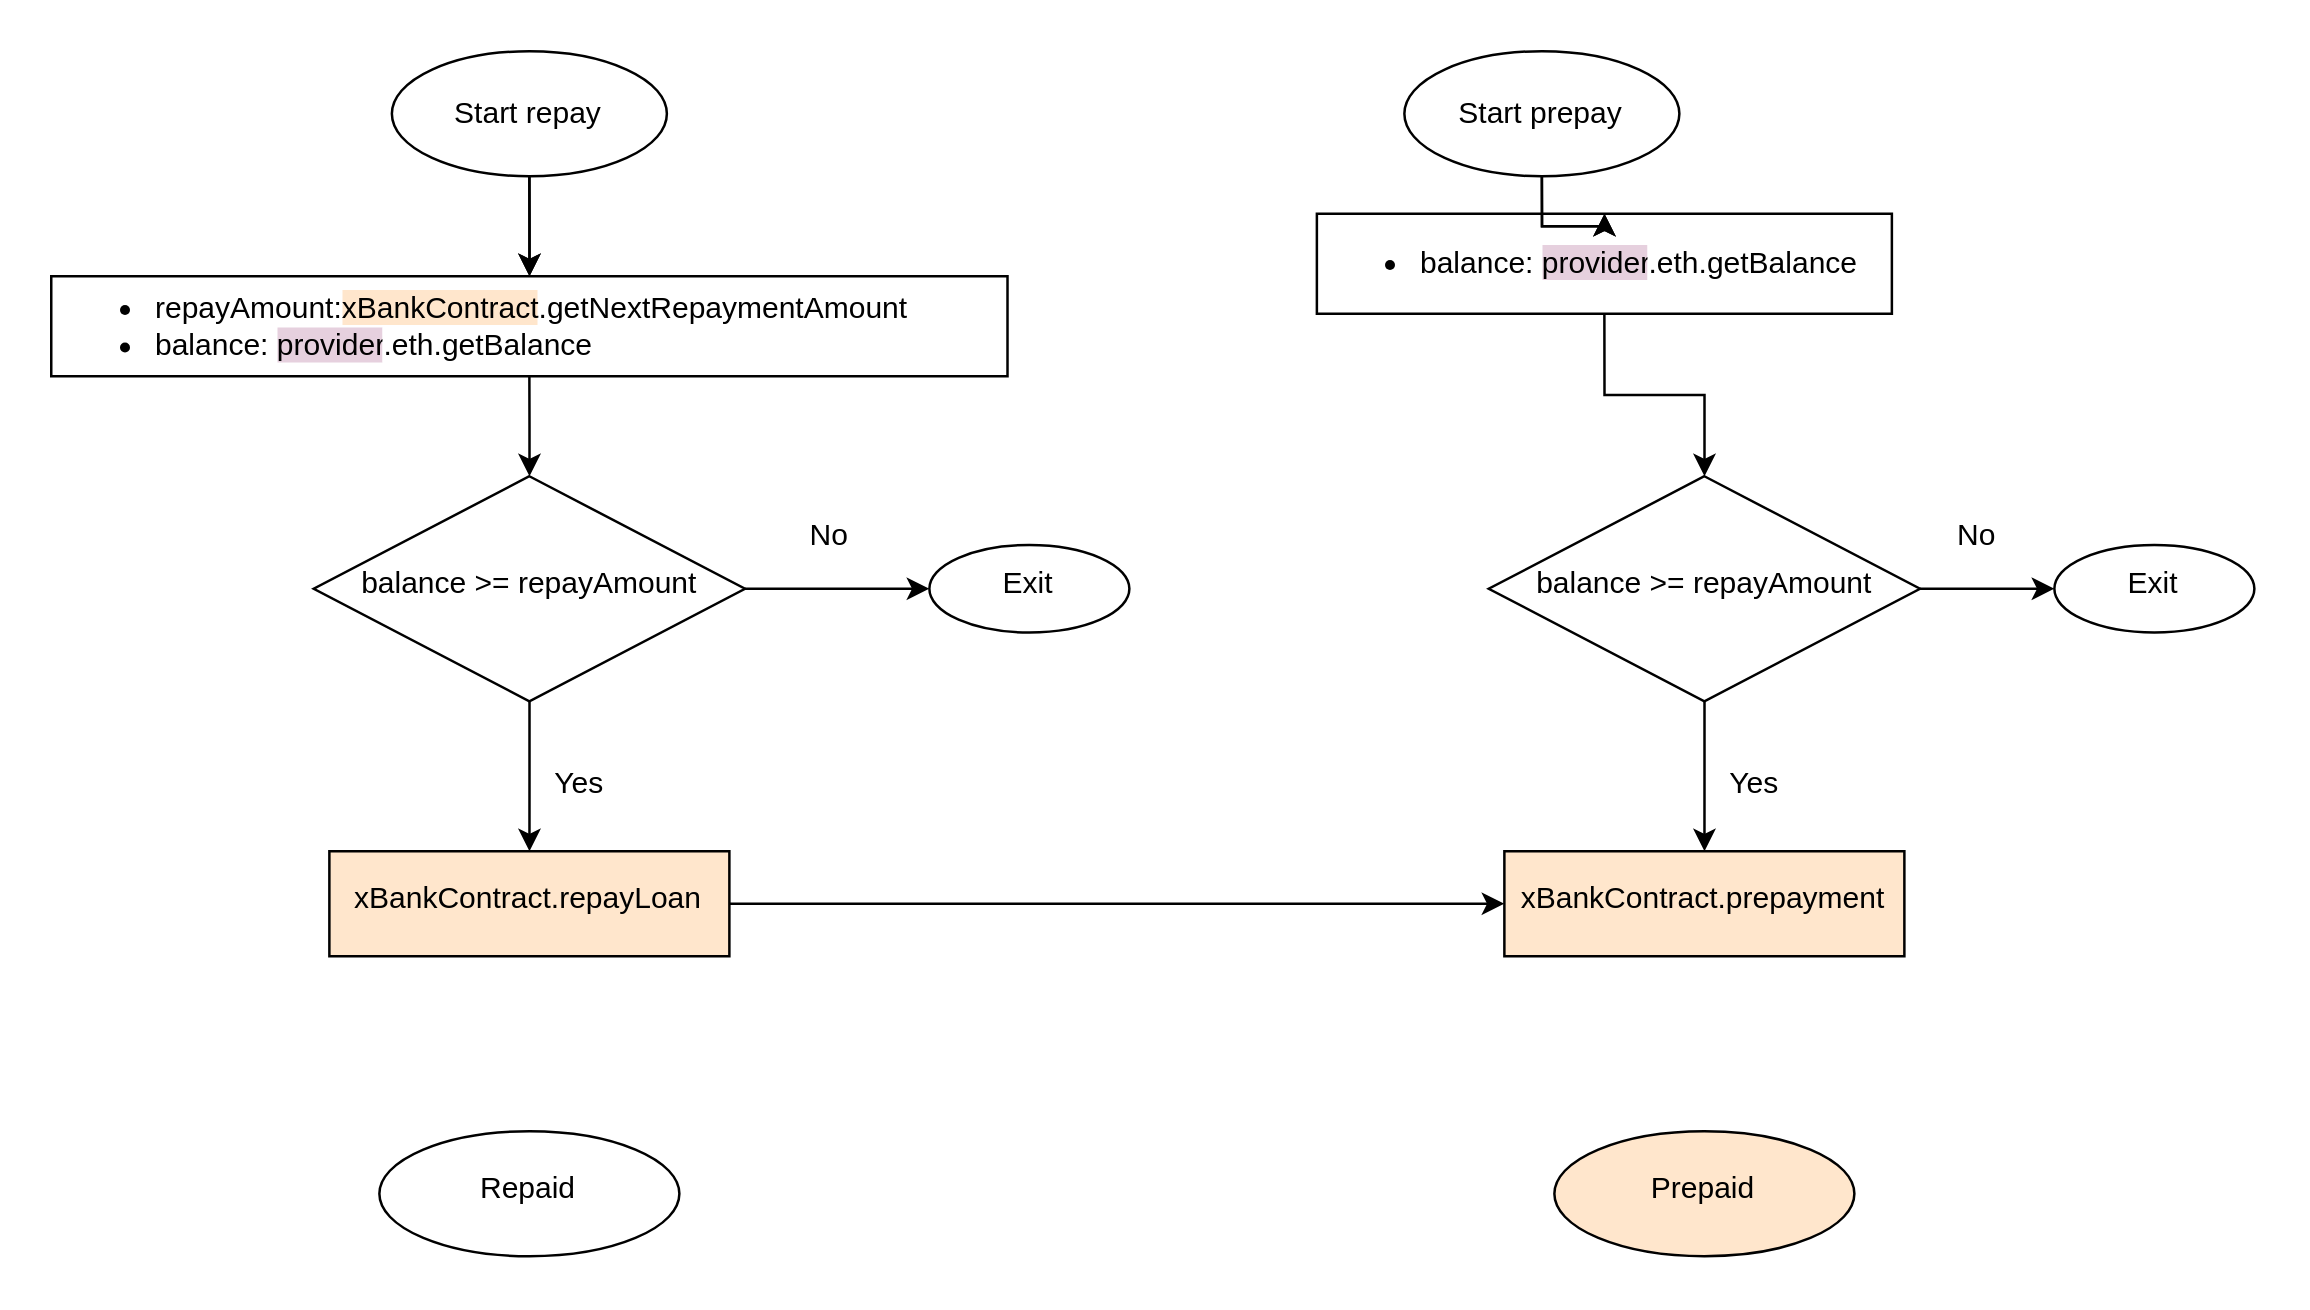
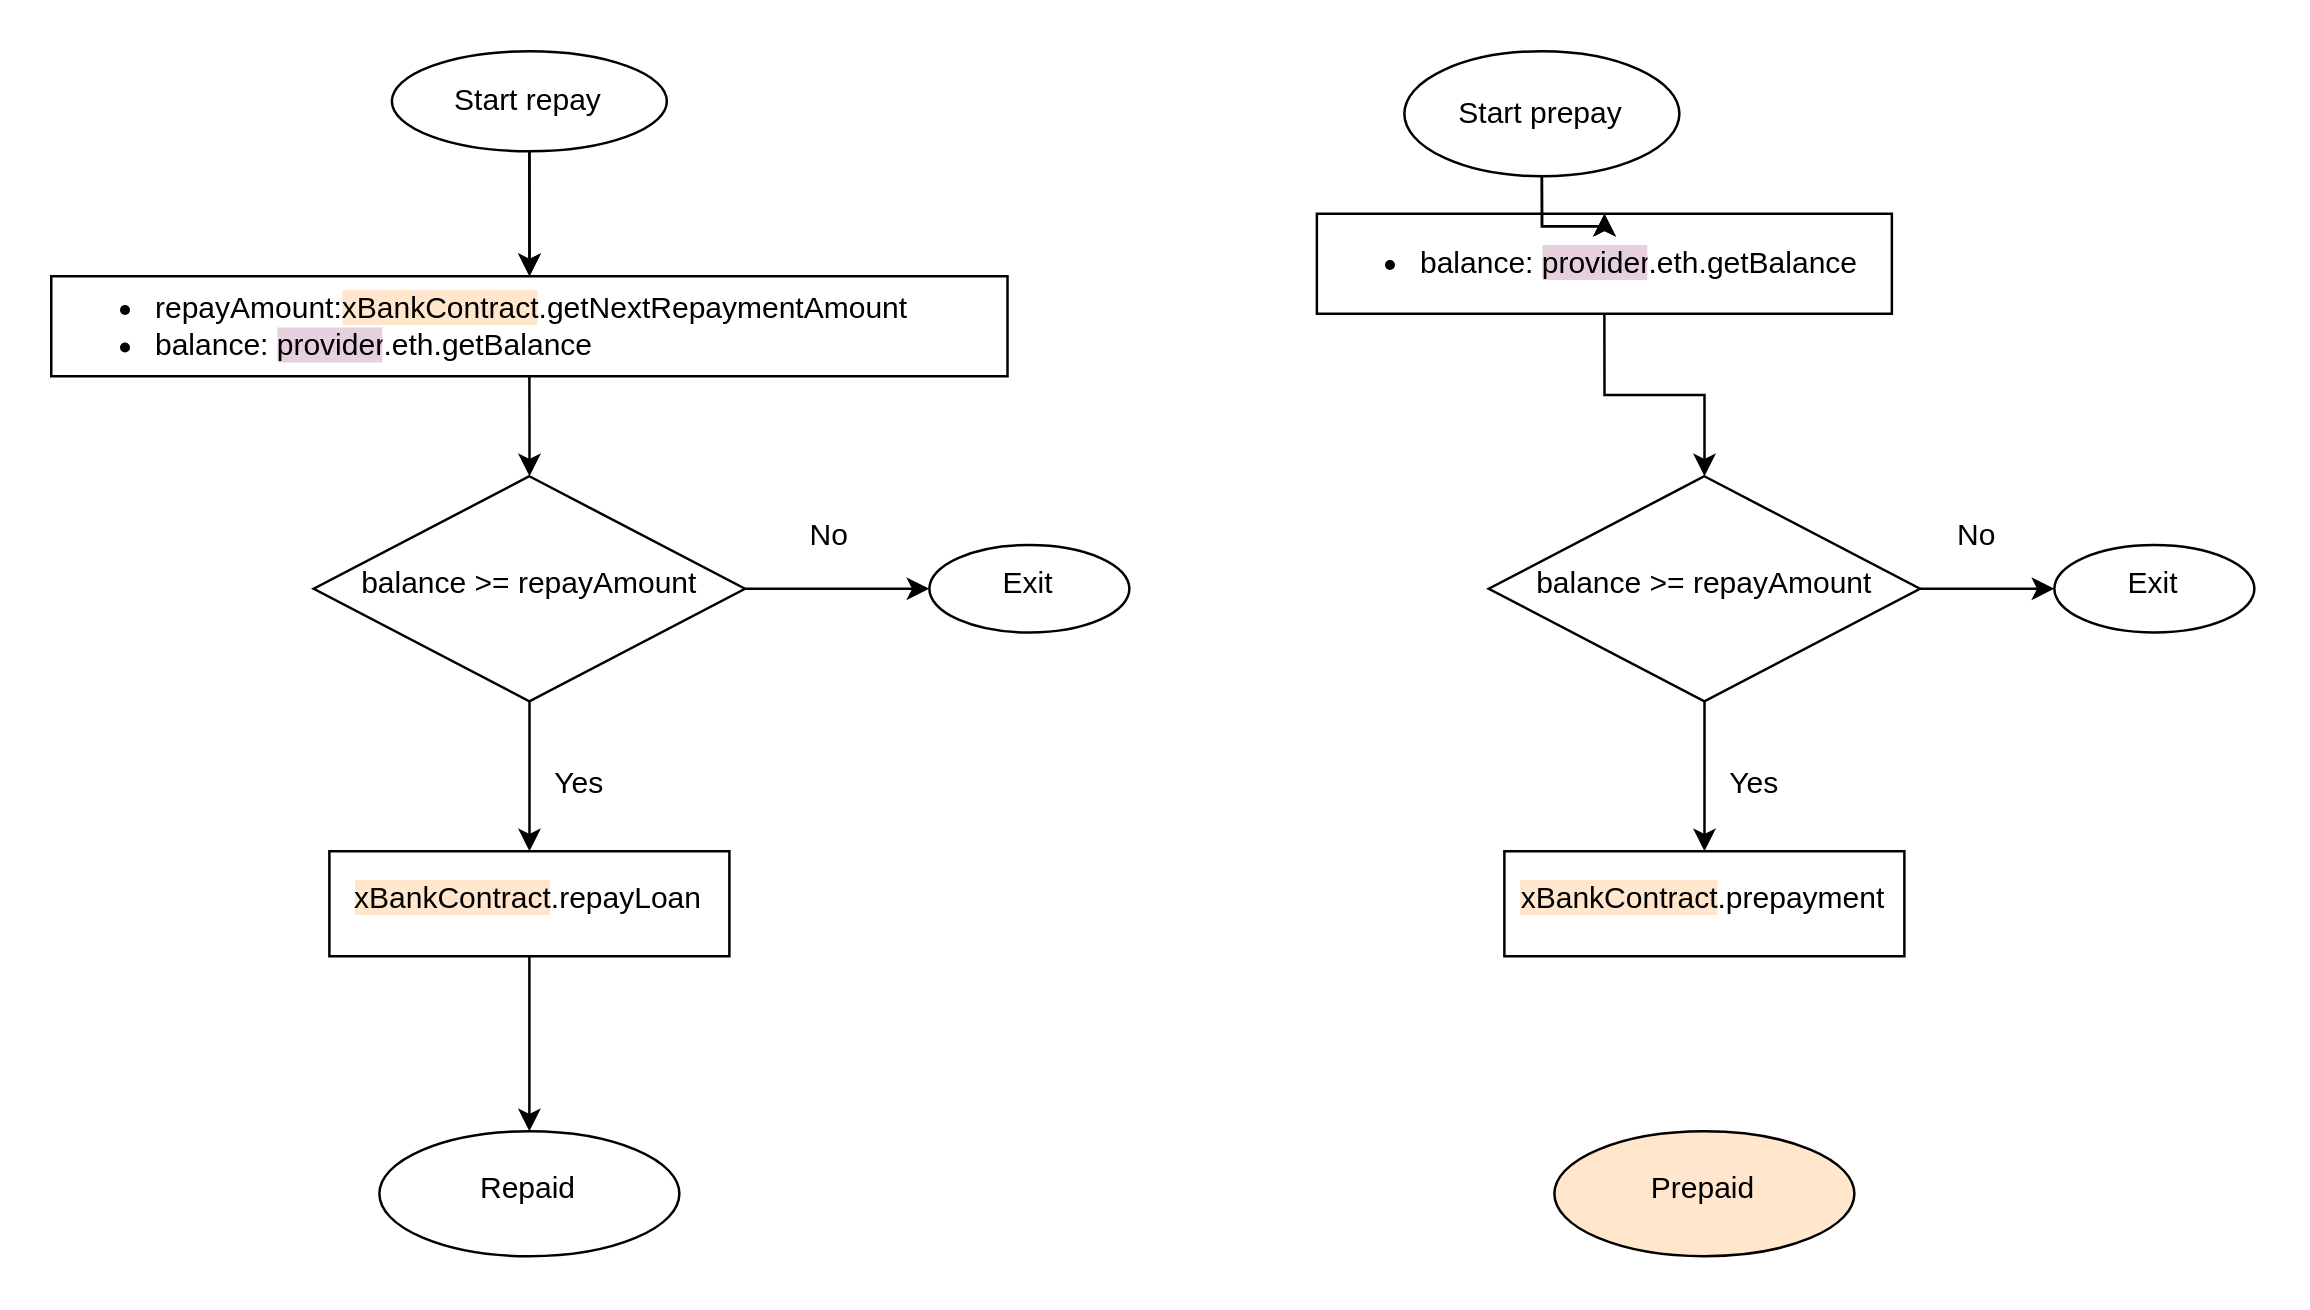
node "Start repay": size 275x125 -> 275x100
node "xBankContract.repayLoan": fillcolor #ffe6cc -> #ffffff
edge "xBankContract.repayLoan" -> "xBankContract.prepayment": now "xBankContract.repayLoan" -> "Repaid"
node "xBankContract.prepayment": fillcolor #ffe6cc -> #ffffff
